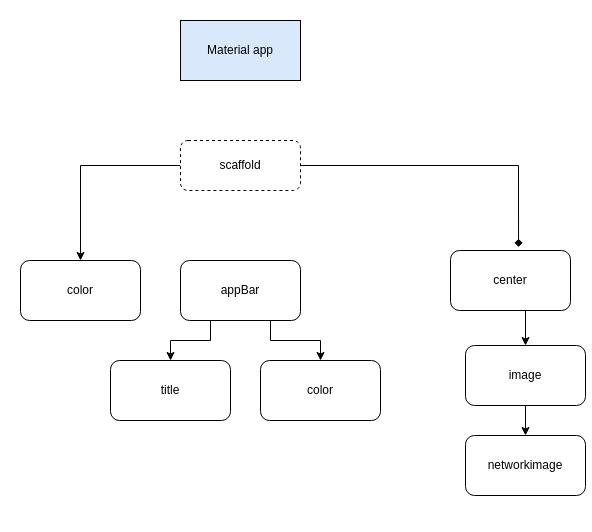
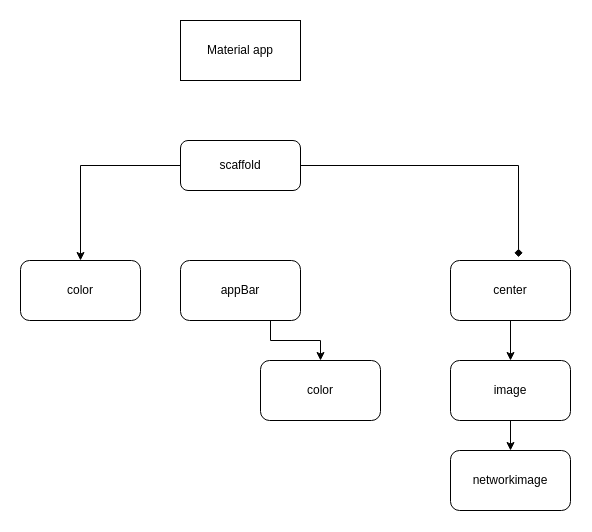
node "Material app": fillcolor #dae8fc -> #ffffff
node "scaffold": style dashed -> solid
node "center": moved (511, 281) -> (511, 291)
edge "appBar" -> "title": removed
node "image": moved (526, 376) -> (511, 391)
node "title": removed
node "networkimage": moved (526, 466) -> (511, 481)
